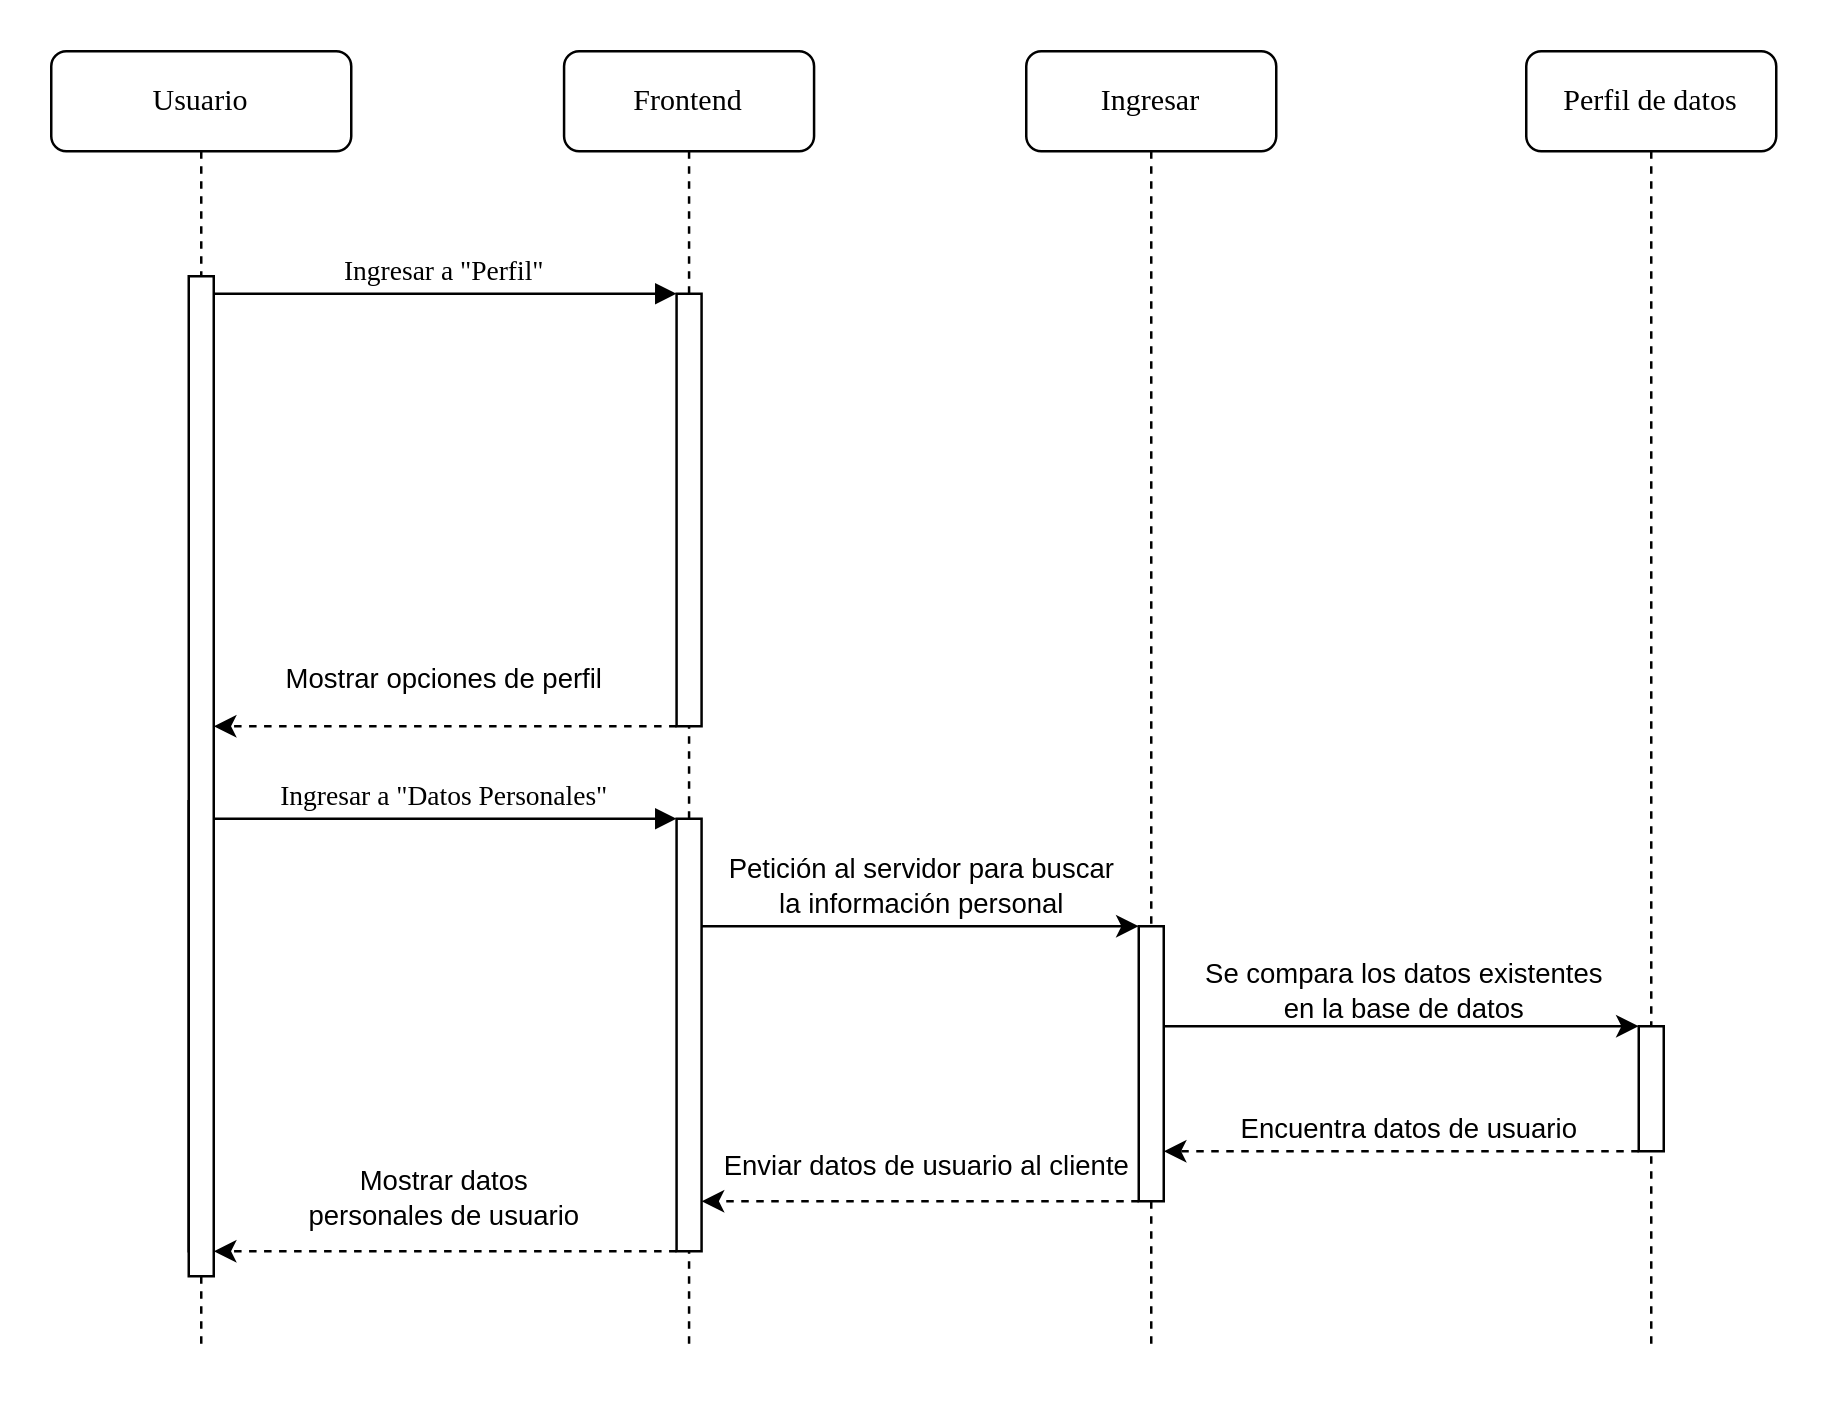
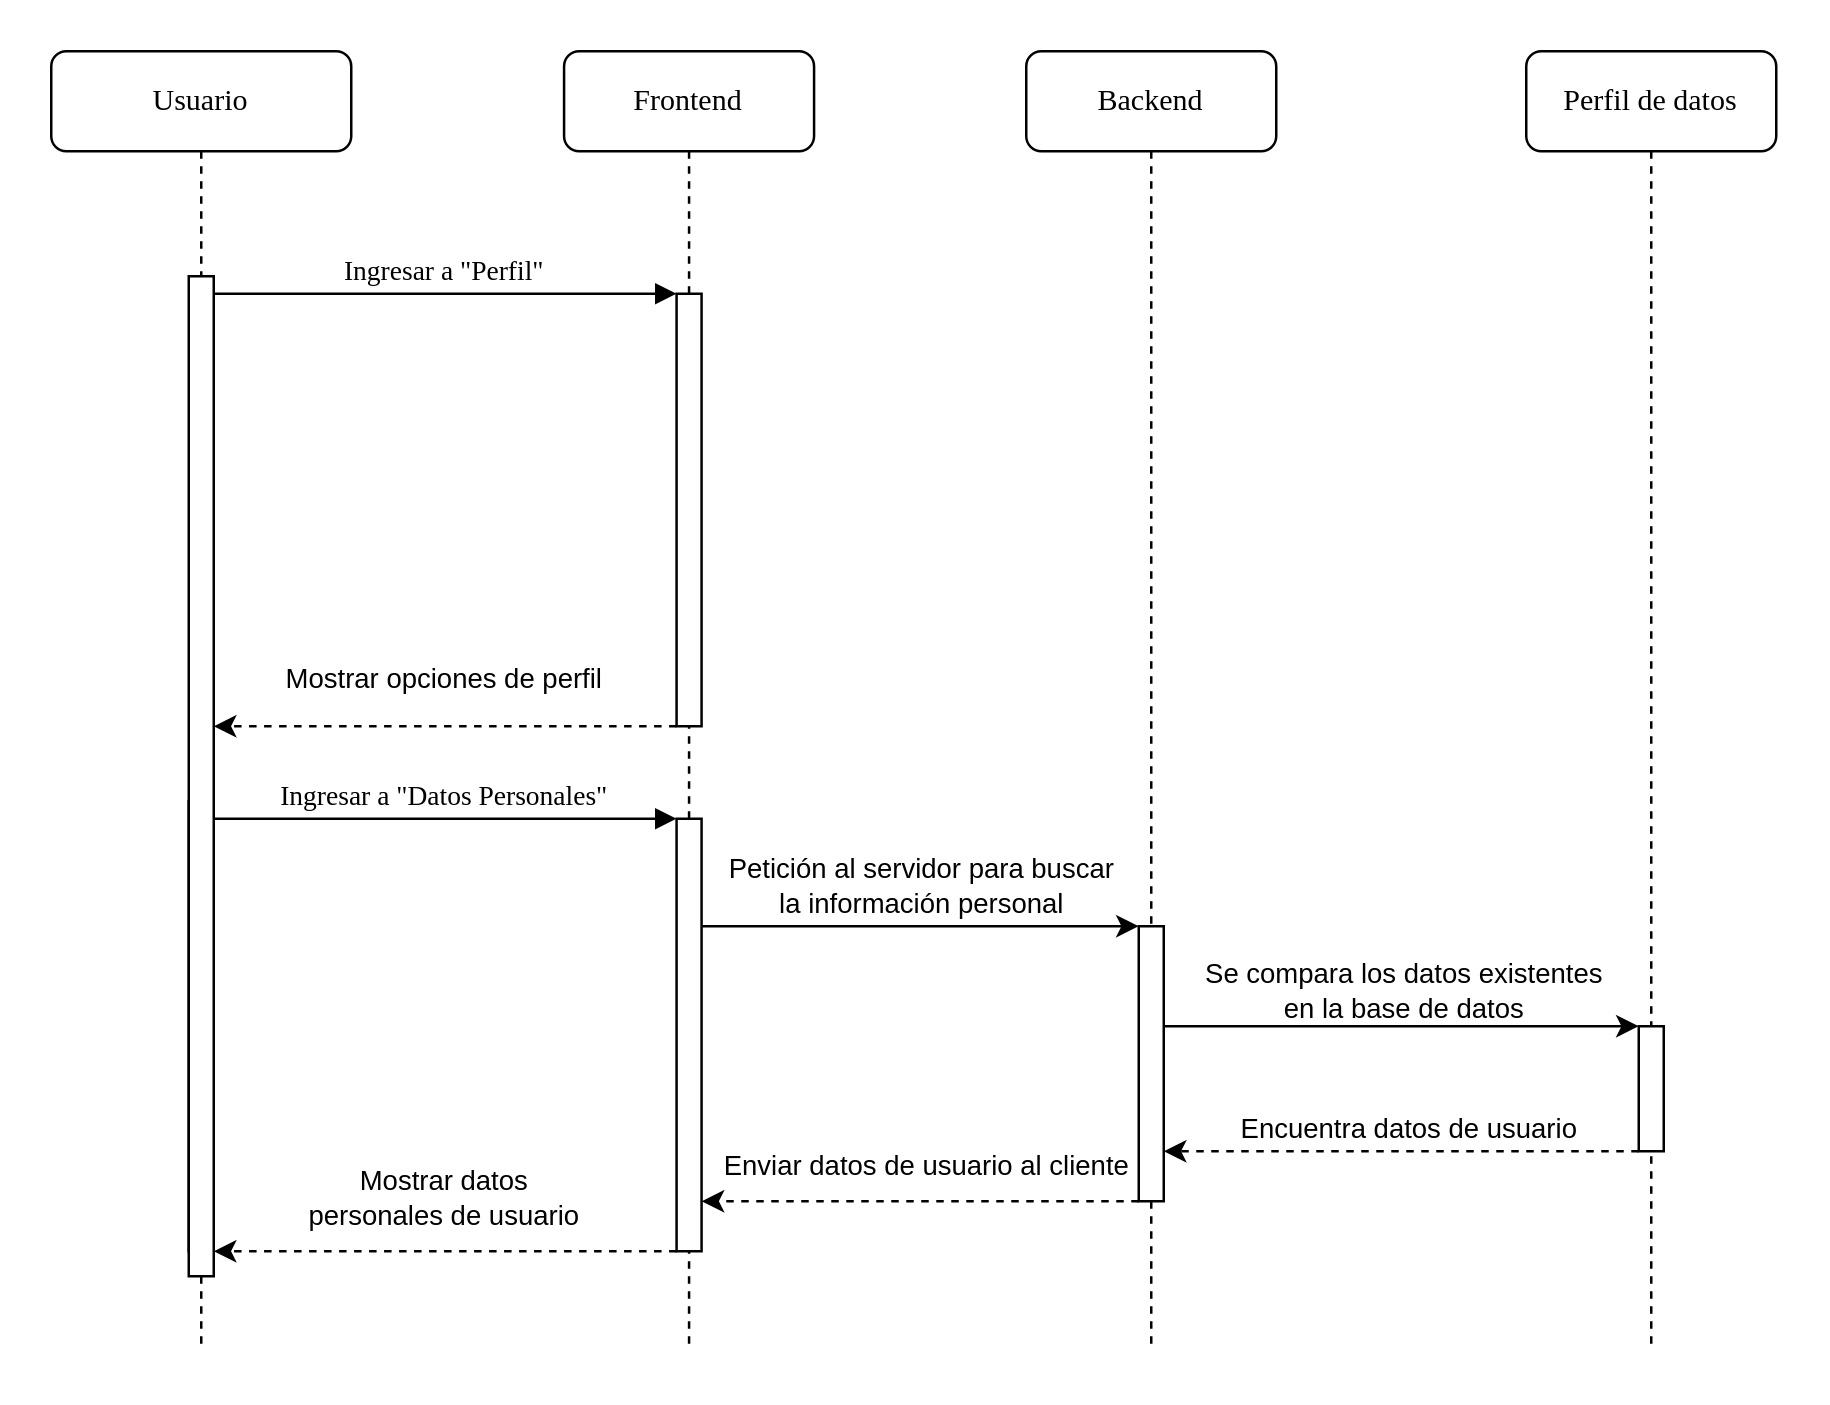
node "Ingresar": label "Ingresar" -> "Backend"
